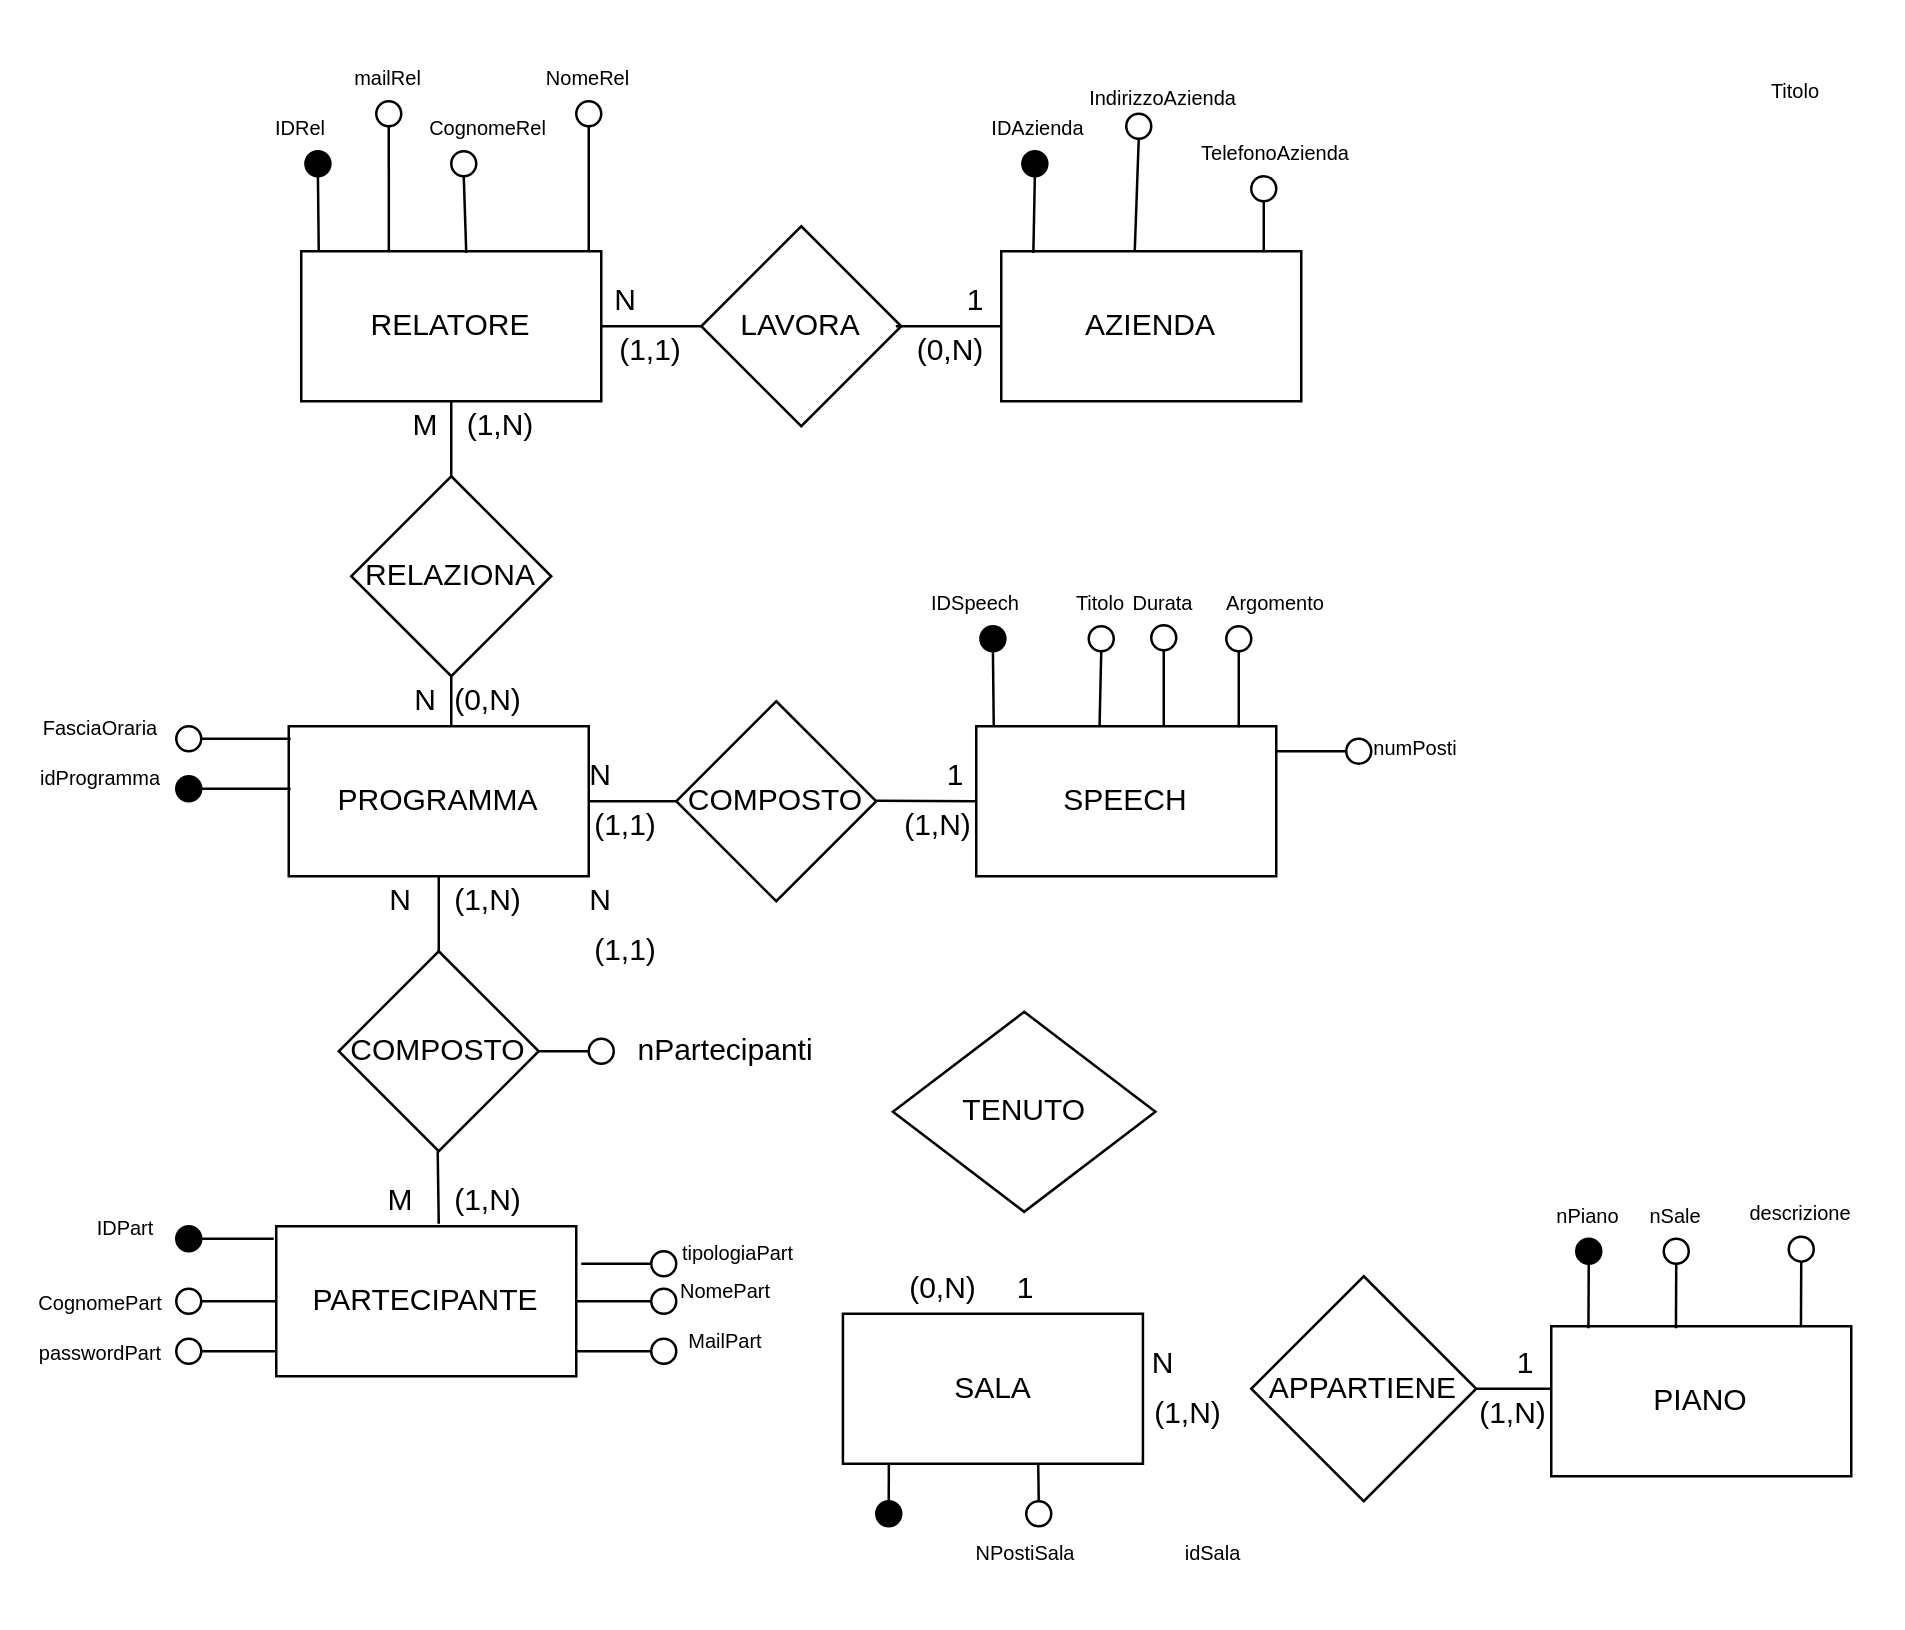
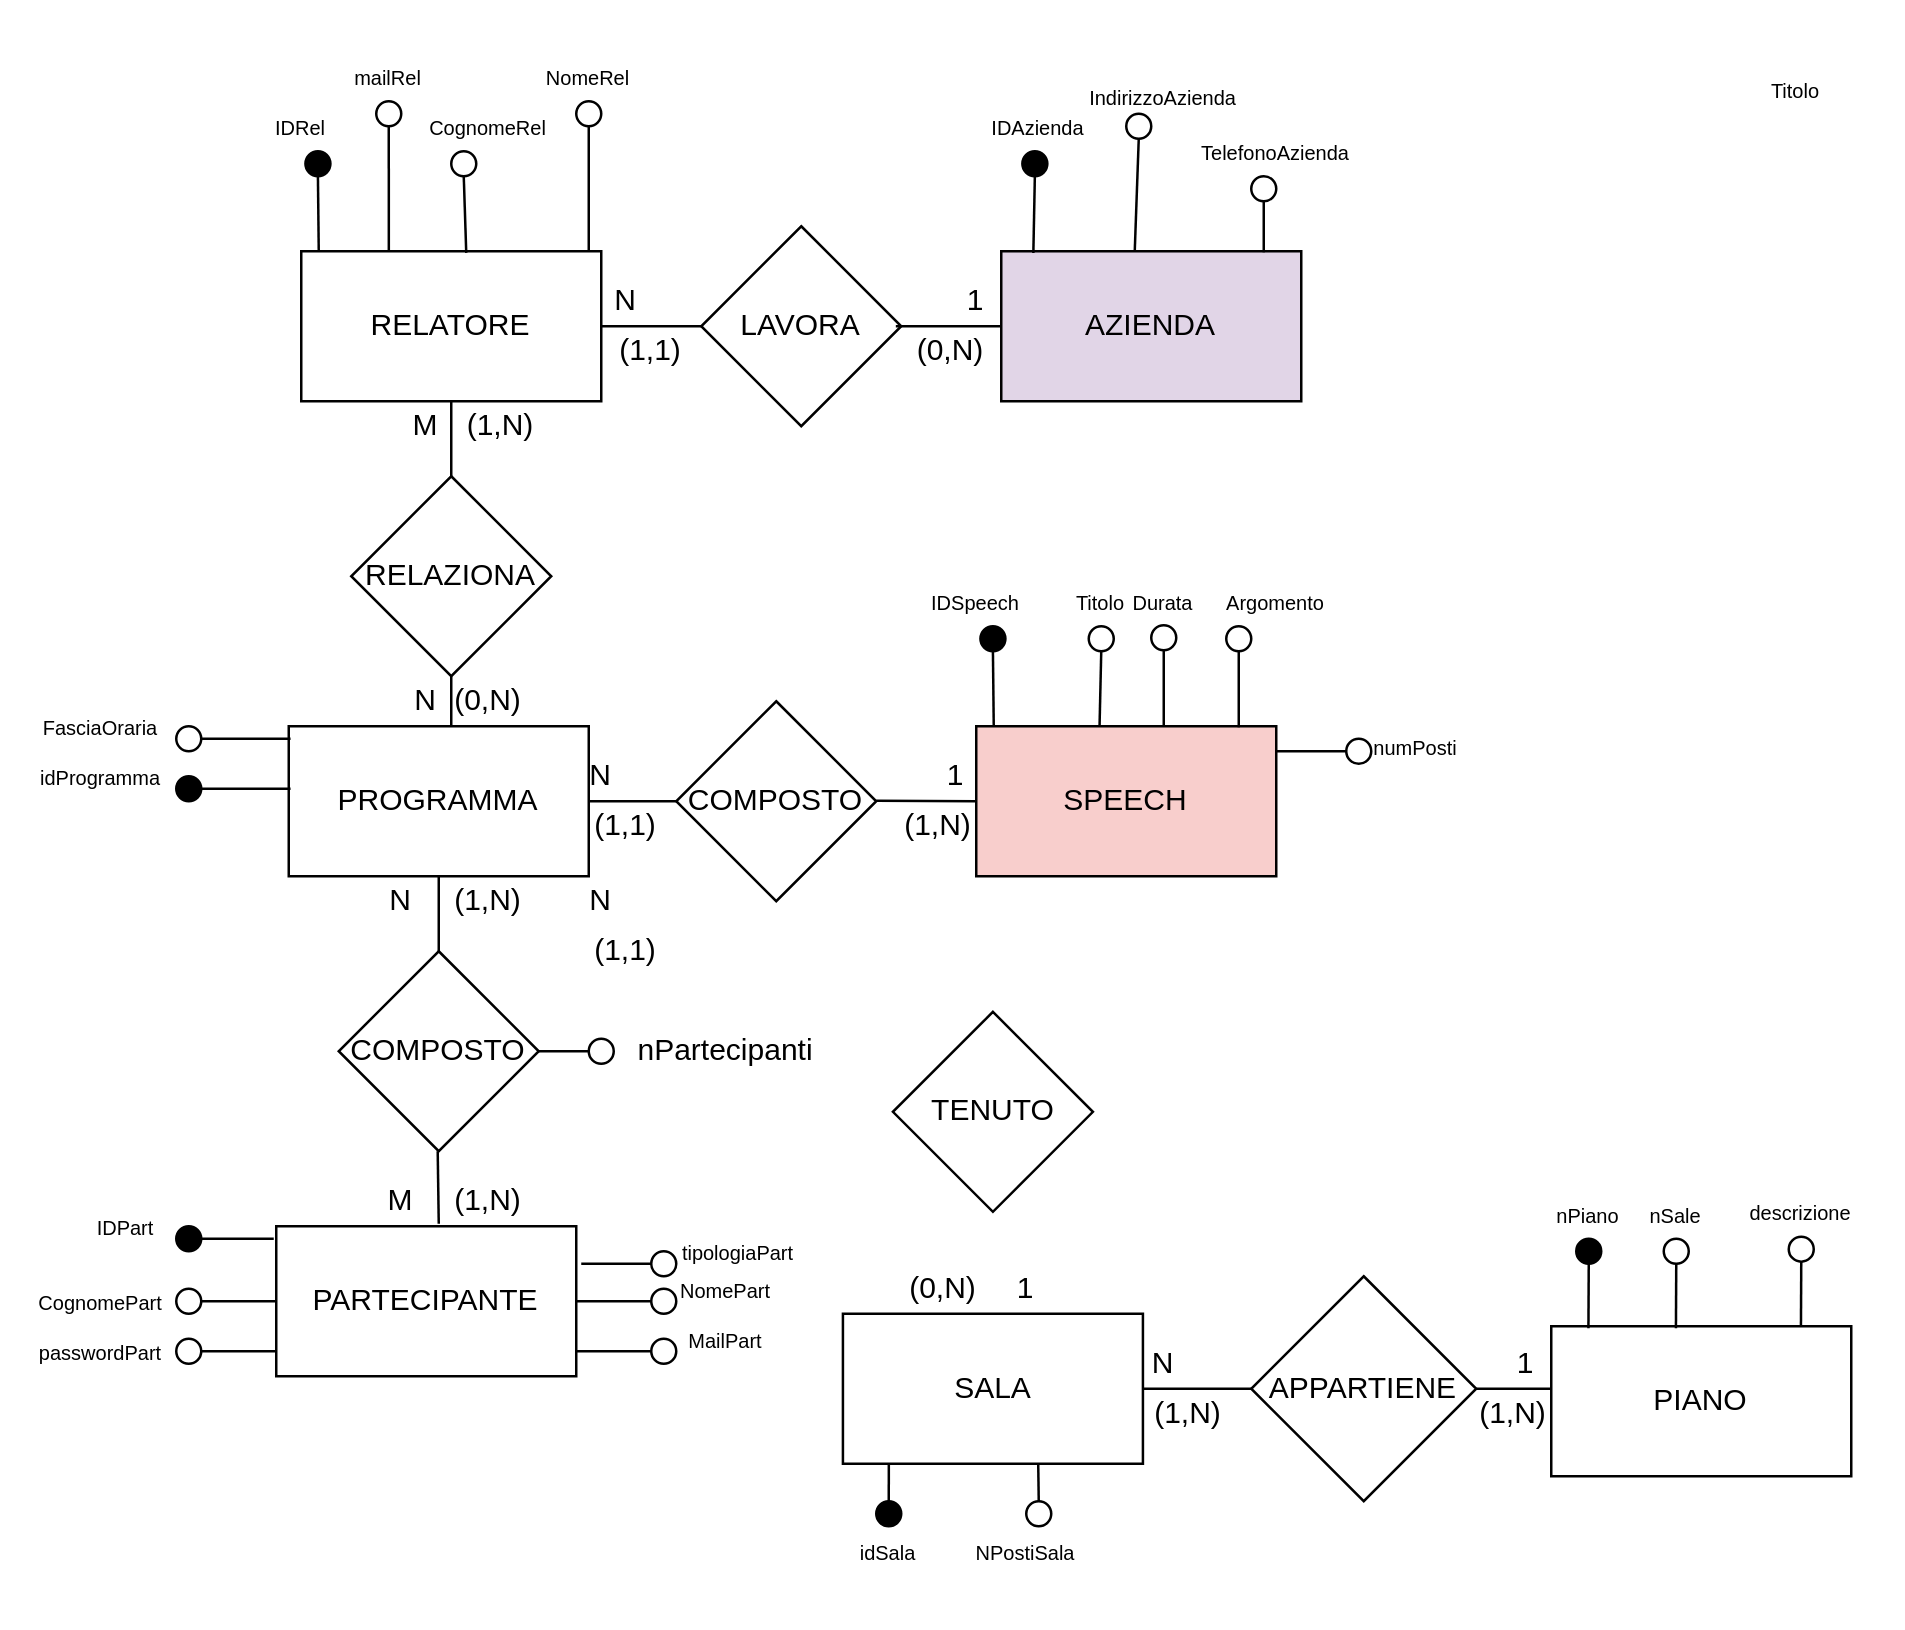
node "AZIENDA": fillcolor #ffffff -> #e1d5e7
node "SPEECH": fillcolor #ffffff -> #f8cecc
node "TENUTO": size 263x200 -> 200x200
edge "SALA" -- "APPARTIENE": added
node "idSala": moved (1214, 1551) -> (889, 1551)
